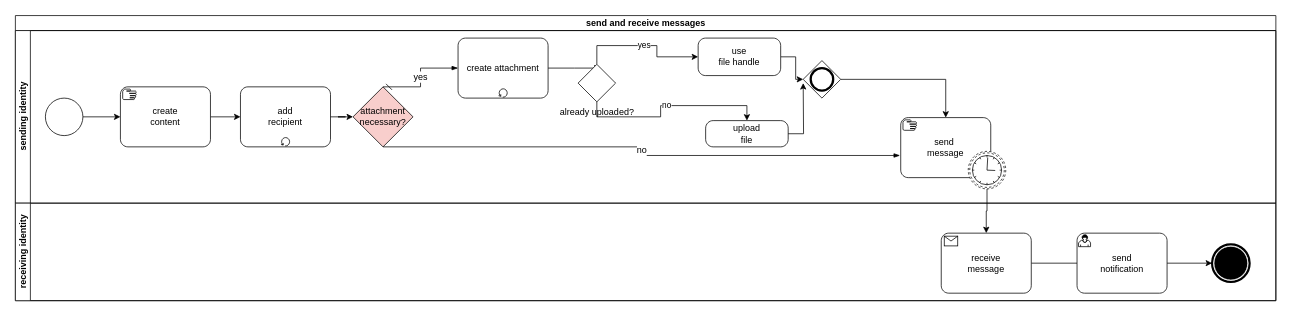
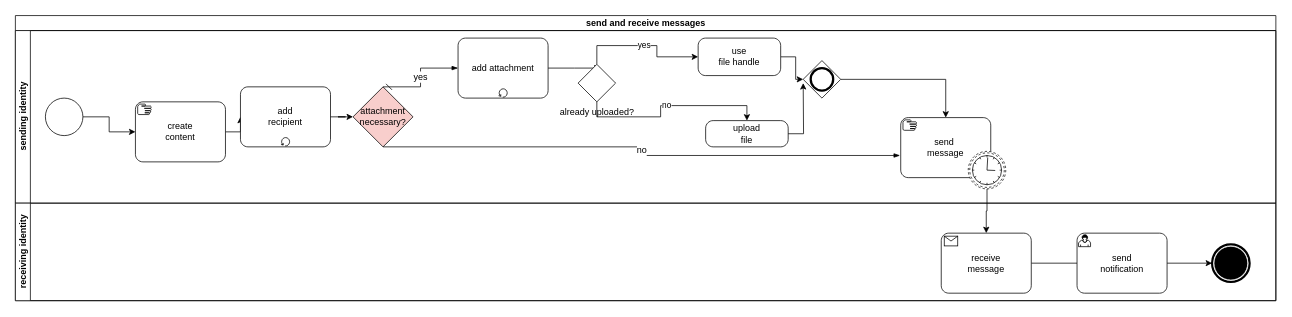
node "create attachment": label "create attachment" -> "add attachment"
node "create content": moved (165, 117) -> (180, 132)
